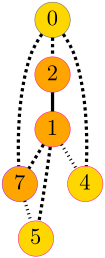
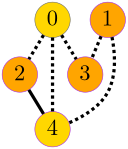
node "2": color deeppink -> purple
edge "2" -- "1": now "2" -- "4"
node "1": color deeppink -> purple
edge "1" -- "4": style dotted -> dashed
node "7": label "7" -> "3"
node "4": color deeppink -> purple
node "5": removed
